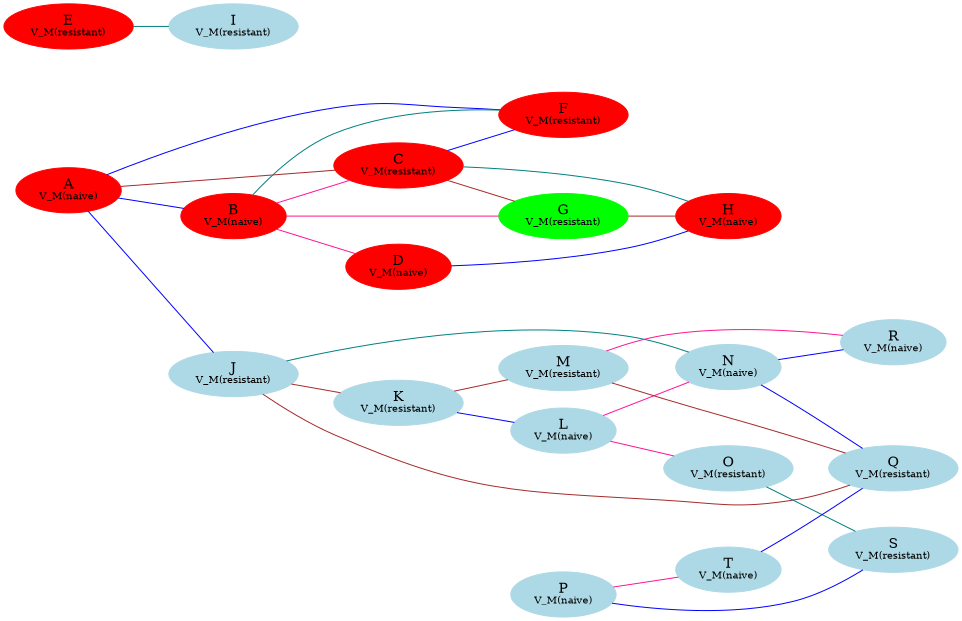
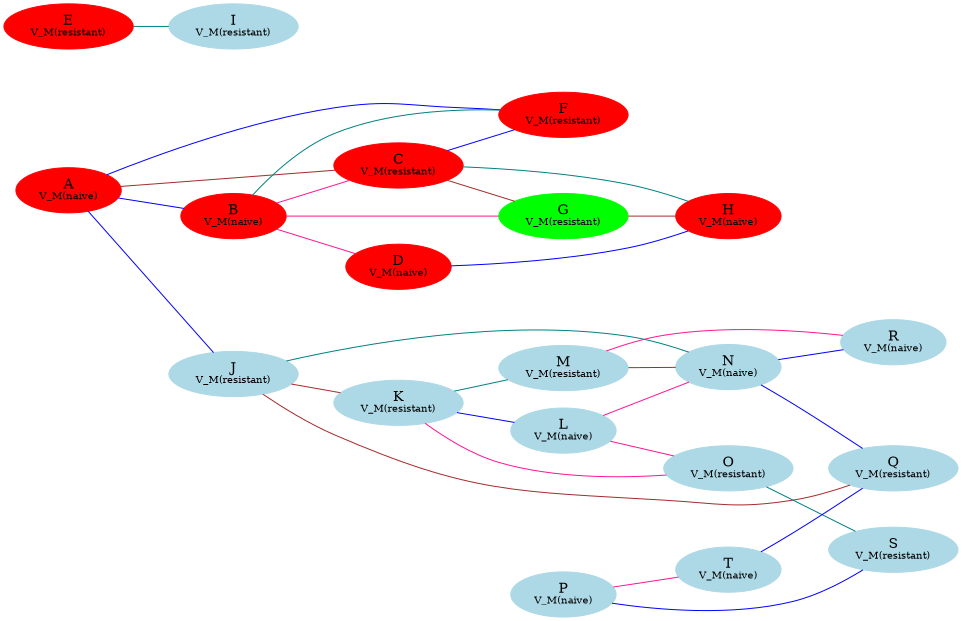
edge "M" -- "K": color brown -> teal
edge "M" -- "Q": now "M" -- "N"
edge "K" -- "O": added
